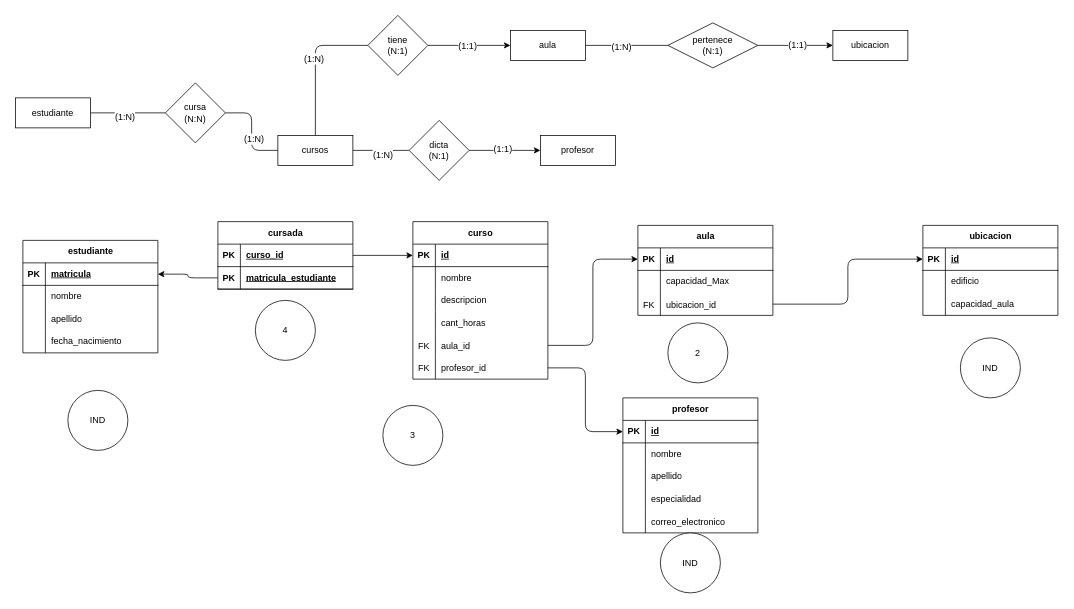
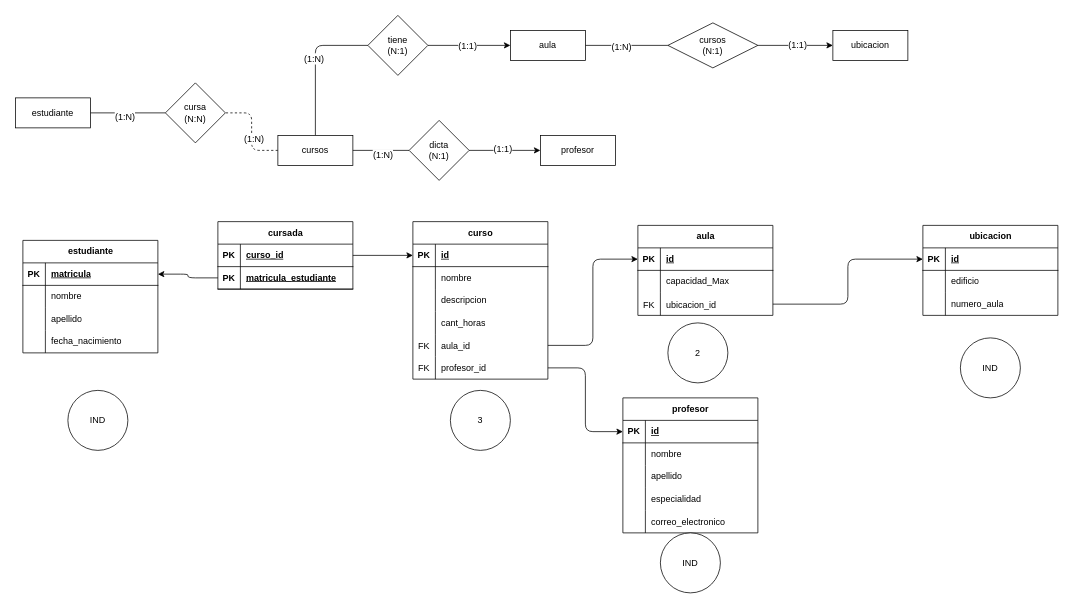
node "pertenece (N:1)": label "pertenece (N:1)" -> "cursos (N:1)"
edge "cursa (N:N)" -- "cursos": style solid -> dashed
node "capacidad_aula": label "capacidad_aula" -> "numero_aula"
node "4": removed
node "3": moved (413, 435) -> (480, 420)
